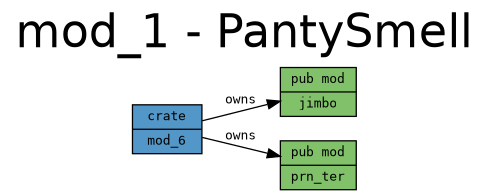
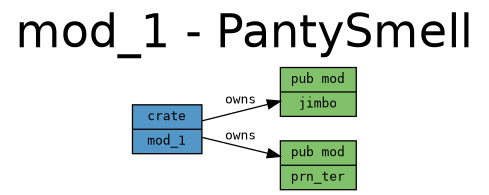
node "crate": text "mod_6" -> "mod_1"
